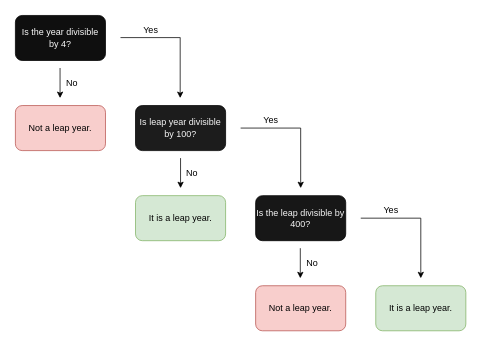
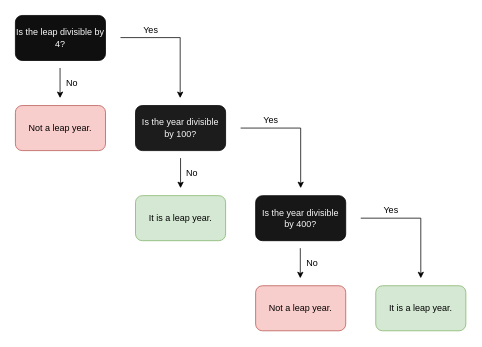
node "Is the year divisible by 4?": label "Is the year divisible by 4?" -> "Is the leap divisible by 4?"
node "Is leap year divisible by 100?": label "Is leap year divisible by 100?" -> "Is the year divisible by 100?"
node "Is the leap divisible by 400?": label "Is the leap divisible by 400?" -> "Is the year divisible by 400?"
